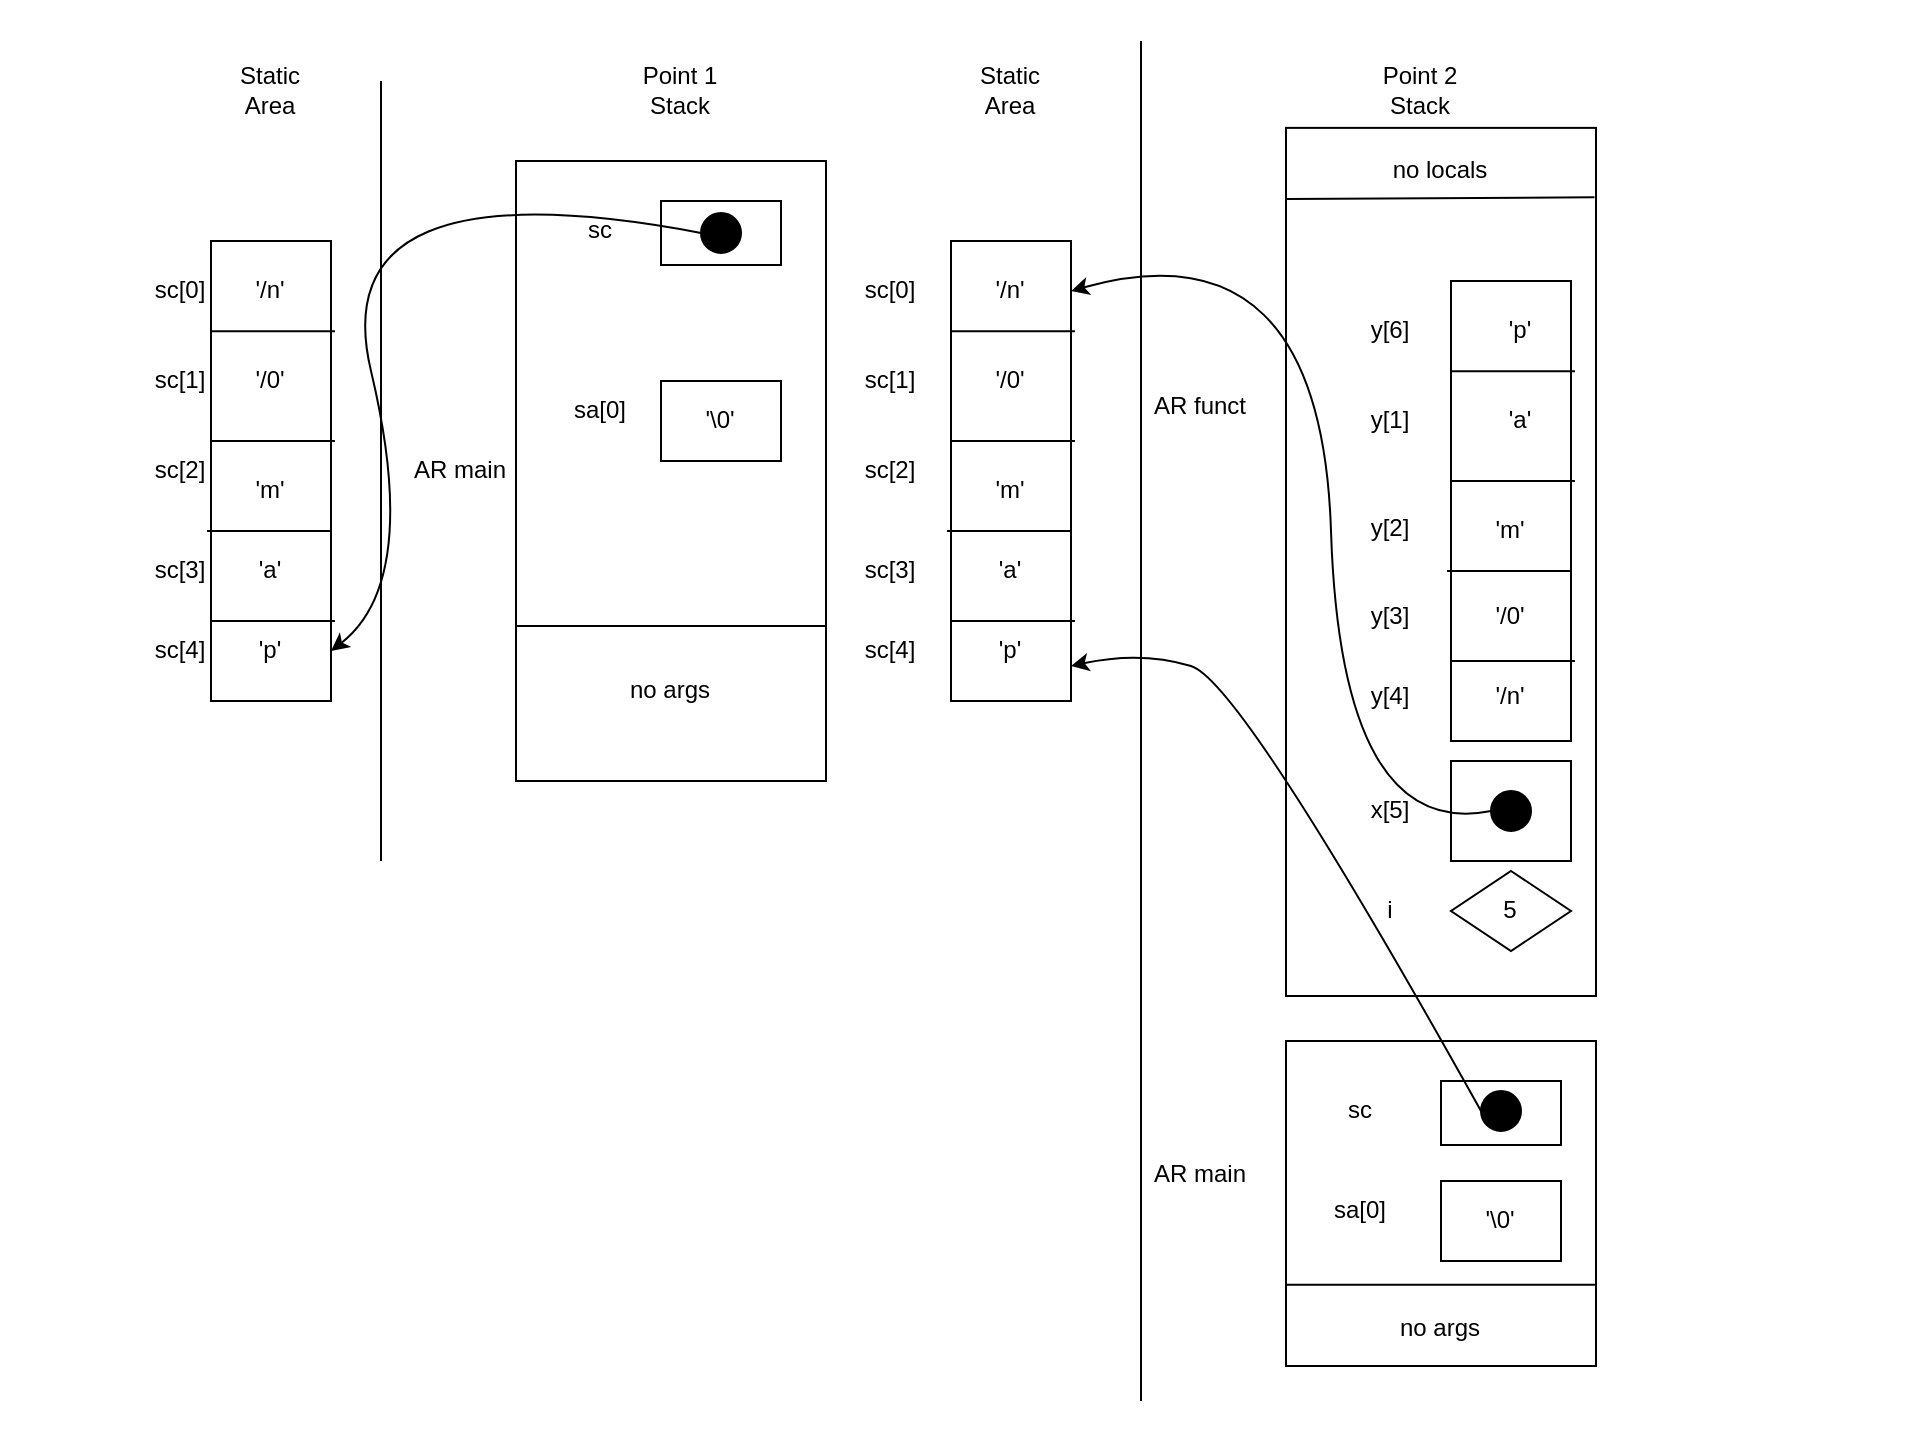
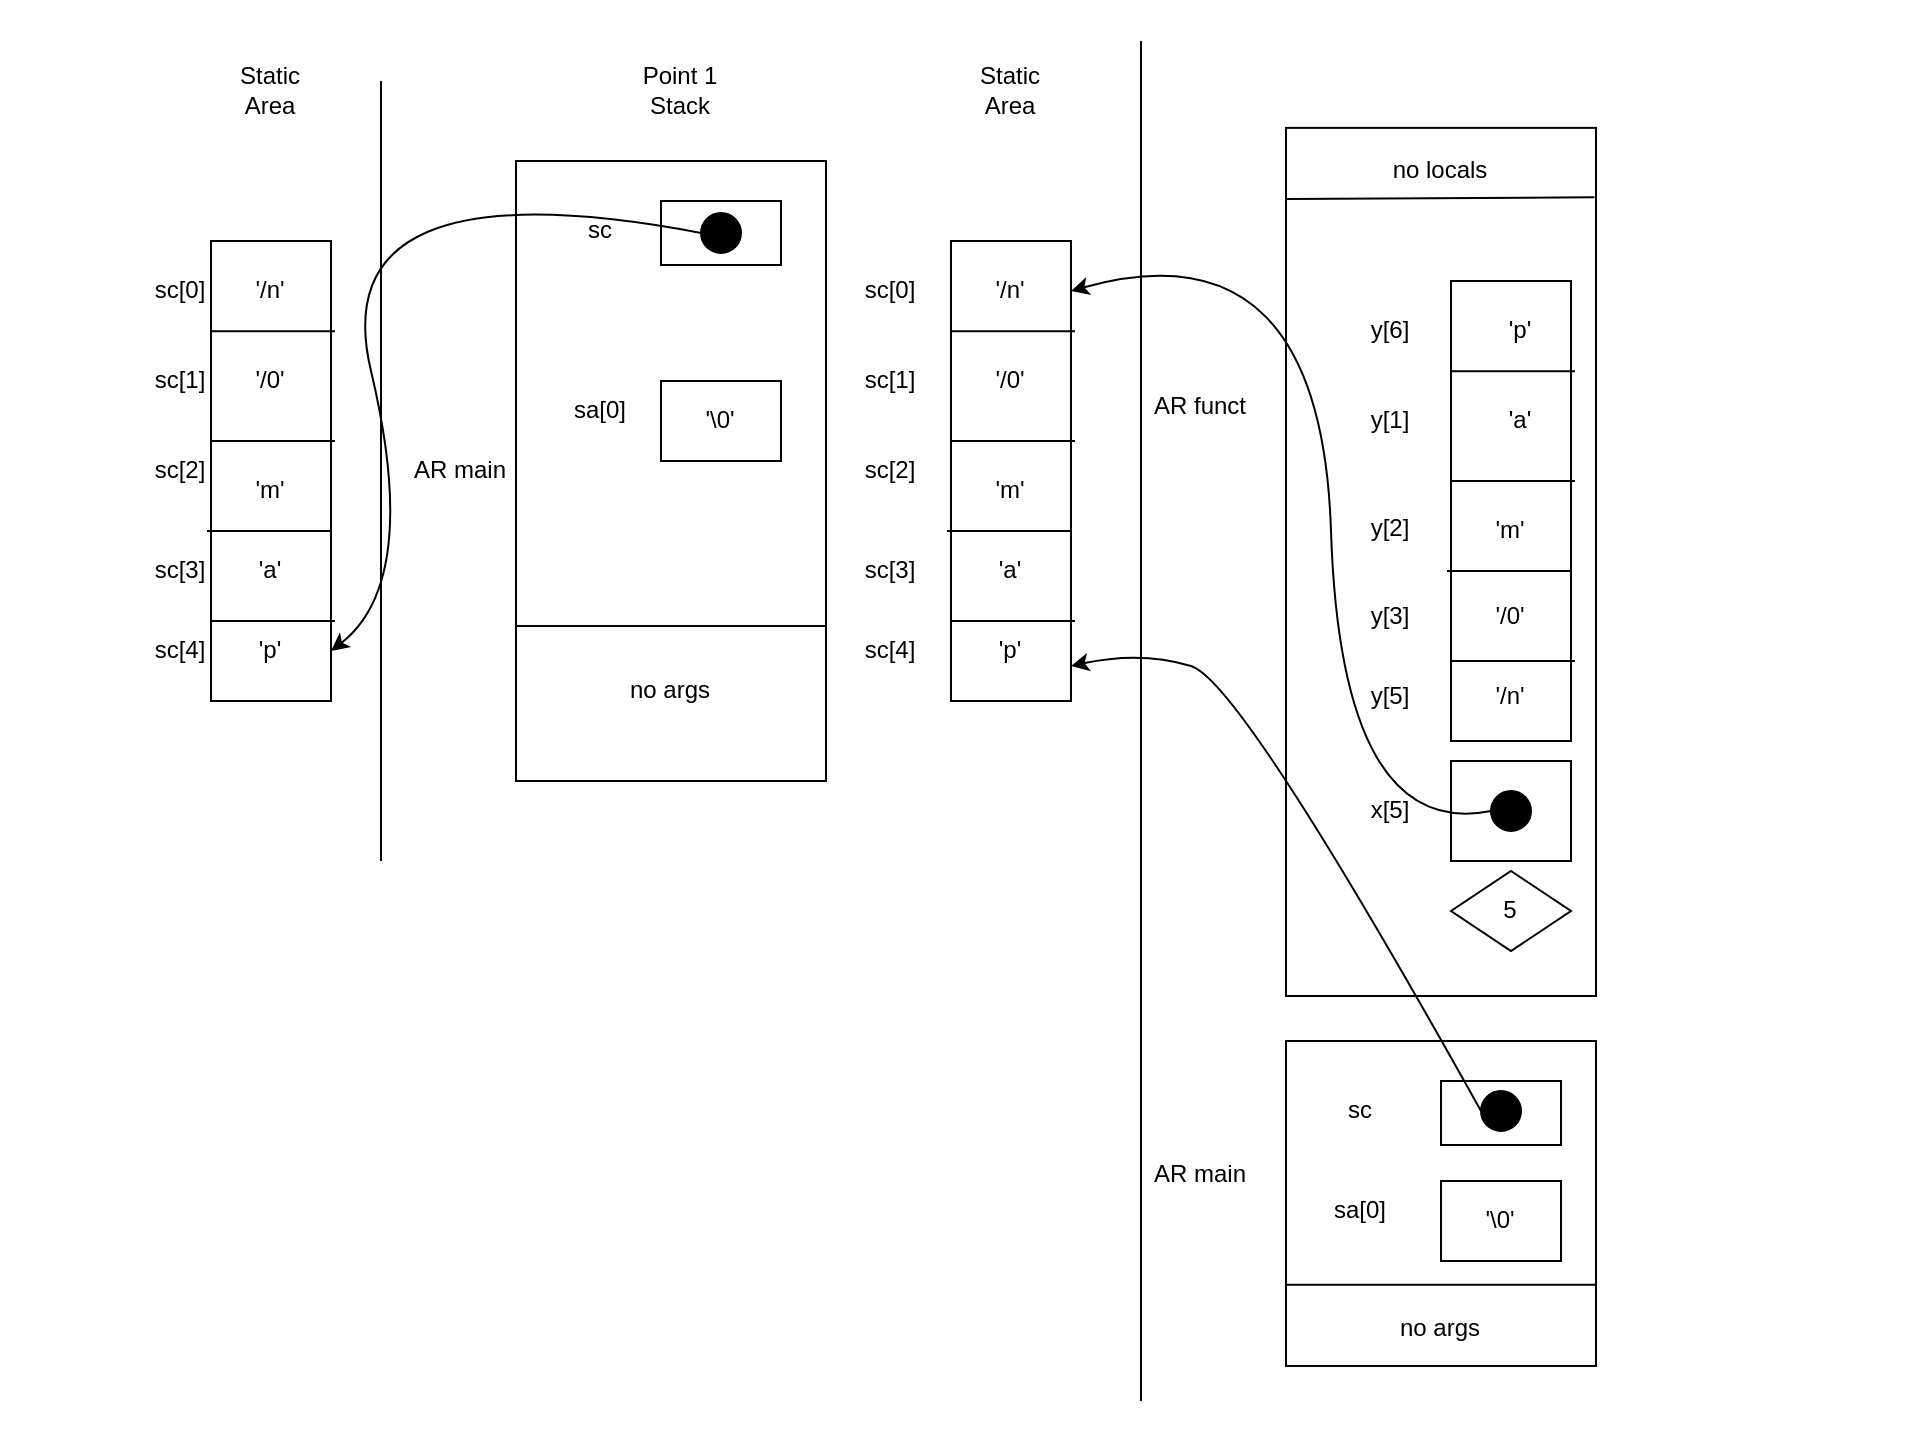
node "Point 2 Stack": removed
node "y[4]": label "y[4]" -> "y[5]"
node "i": removed
